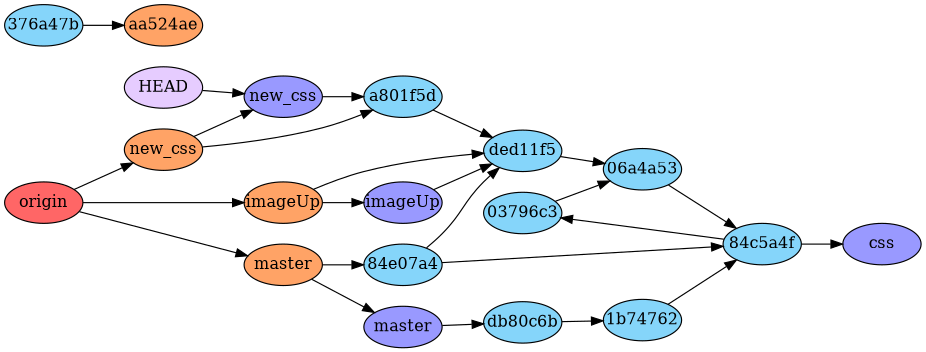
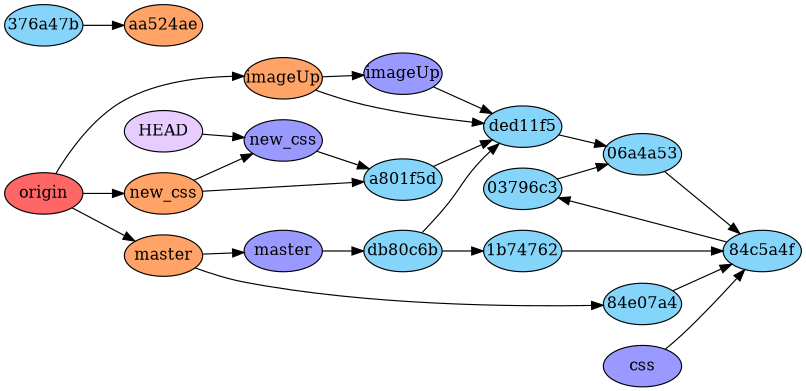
edge "84e07a4" -> "ded11f5": now "db80c6b" -> "ded11f5"
edge "84c5a4f" -> "css": reversed
